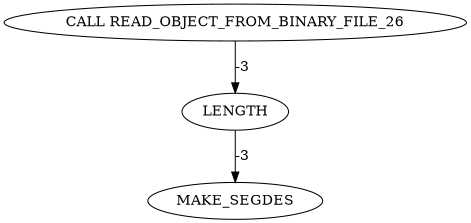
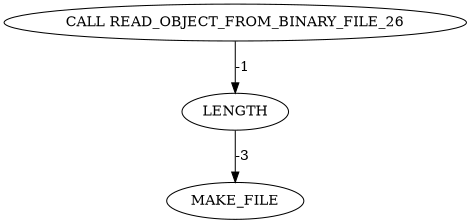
edge "CALL READ_OBJECT_FROM_BINARY_FILE_26" -> "LENGTH": label "-3" -> "-1"
node "MAKE_SEGDES": label "MAKE_SEGDES" -> "MAKE_FILE"
